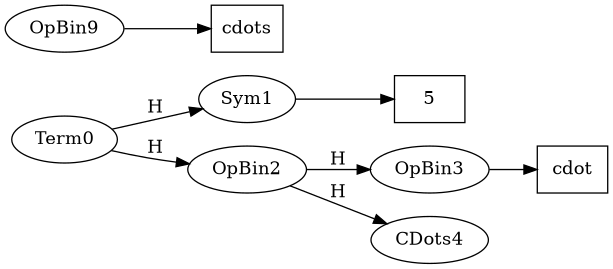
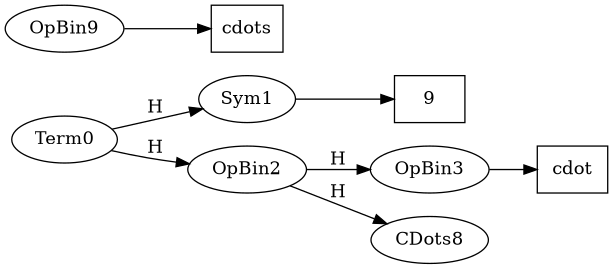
node "5": label "5" -> "9"
node "CDots4": label "CDots4" -> "CDots8"
